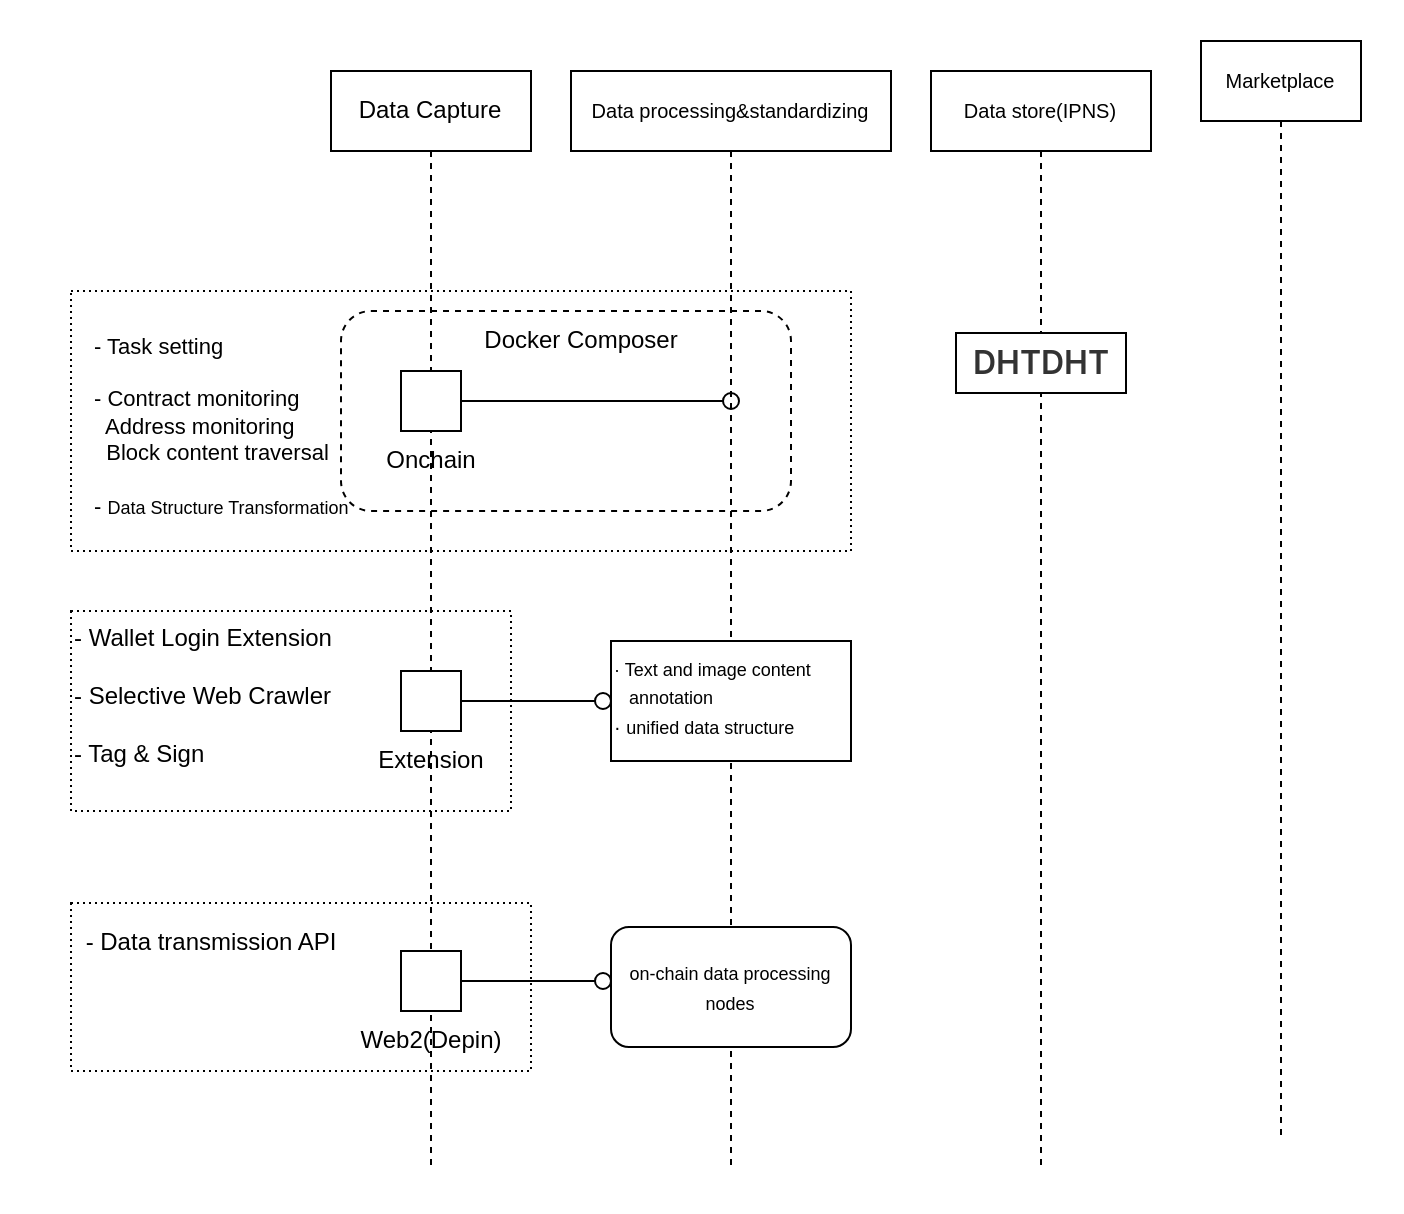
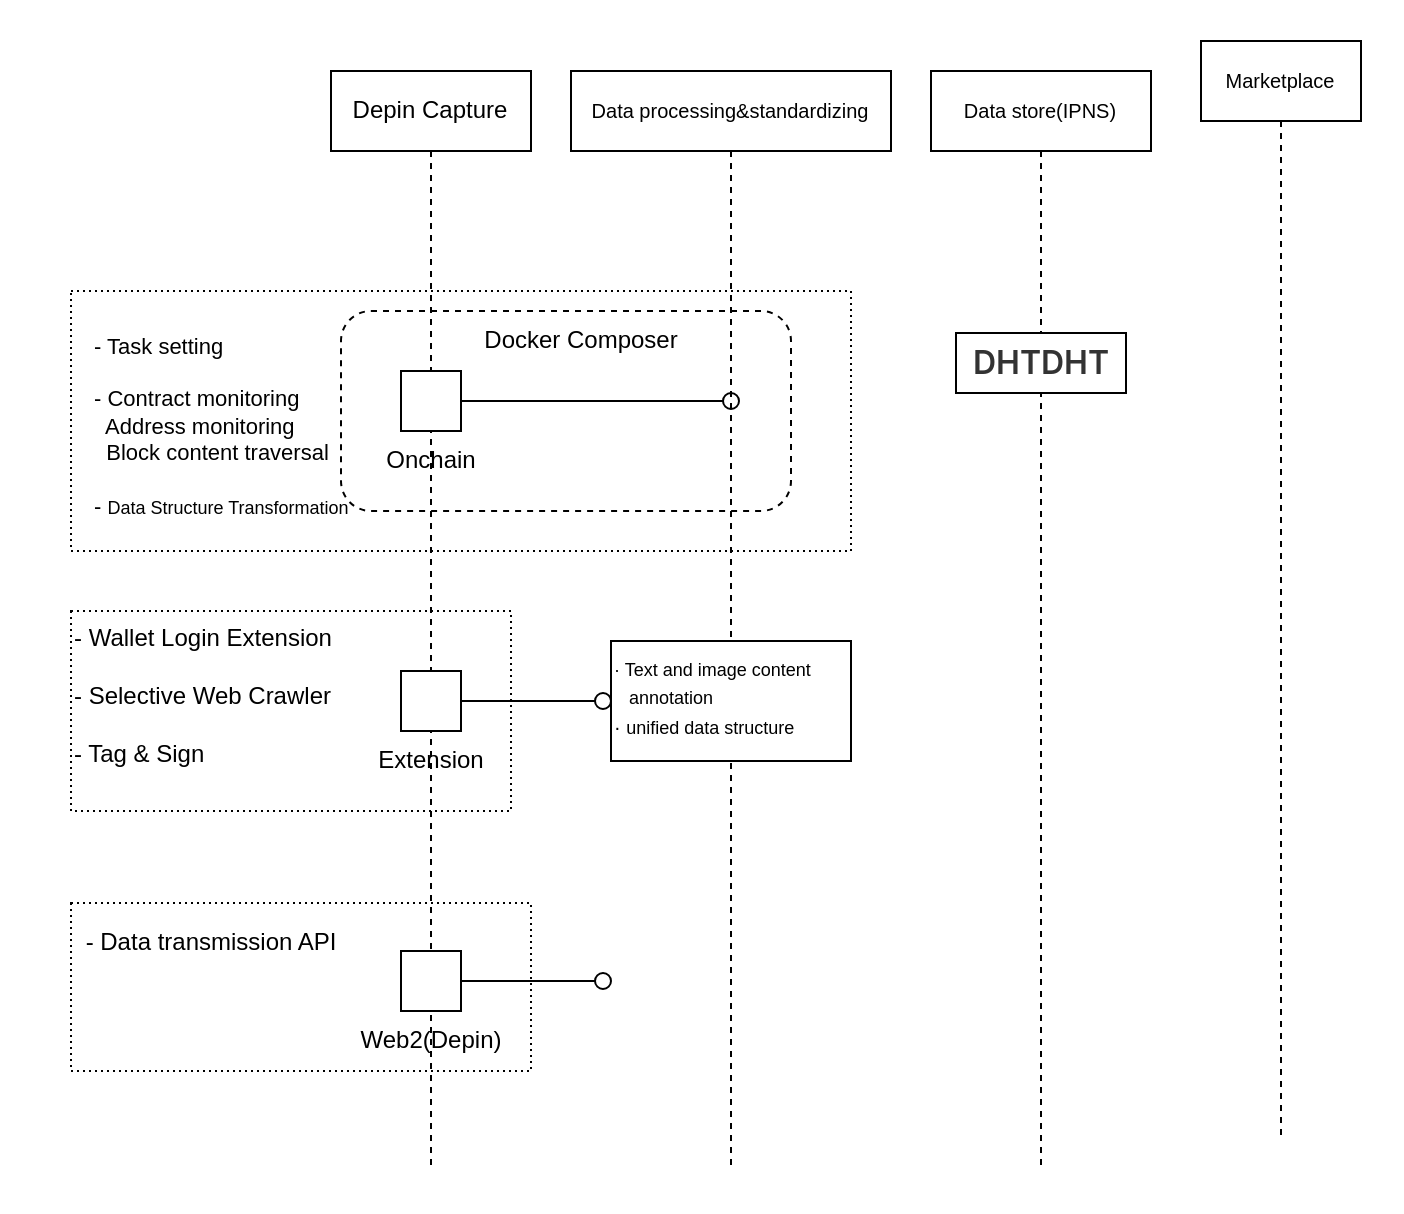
node "Data Capture": label "Data Capture" -> "Depin Capture"
node "on-chain data processing nodes": removed
